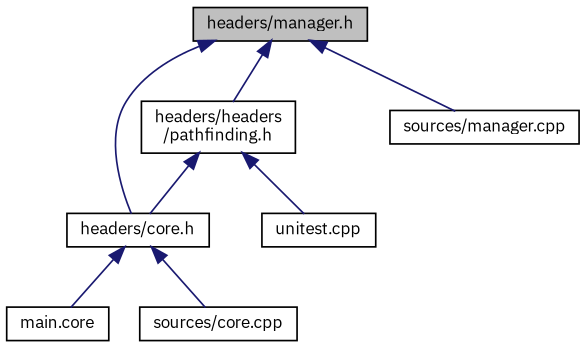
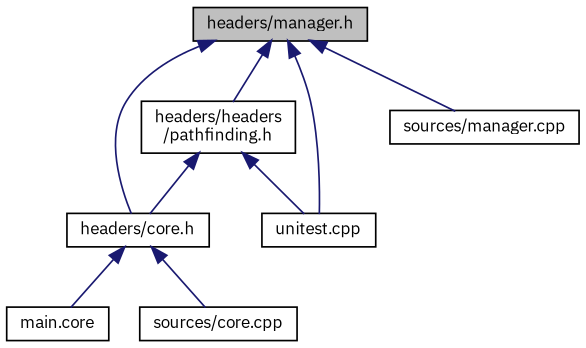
edge "unitest.cpp" -> "headers/manager.h": added
